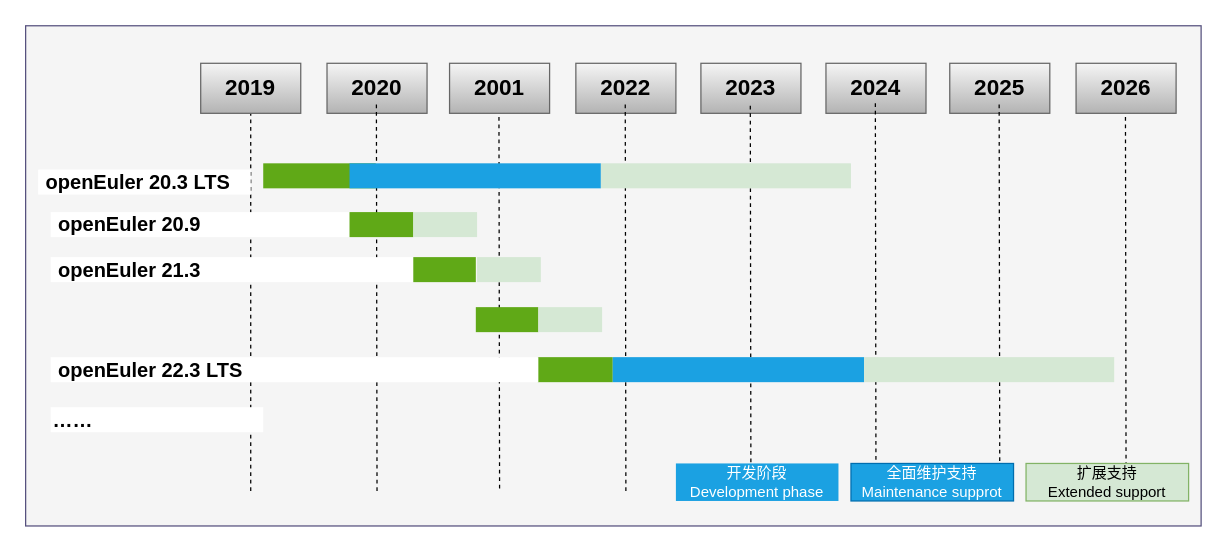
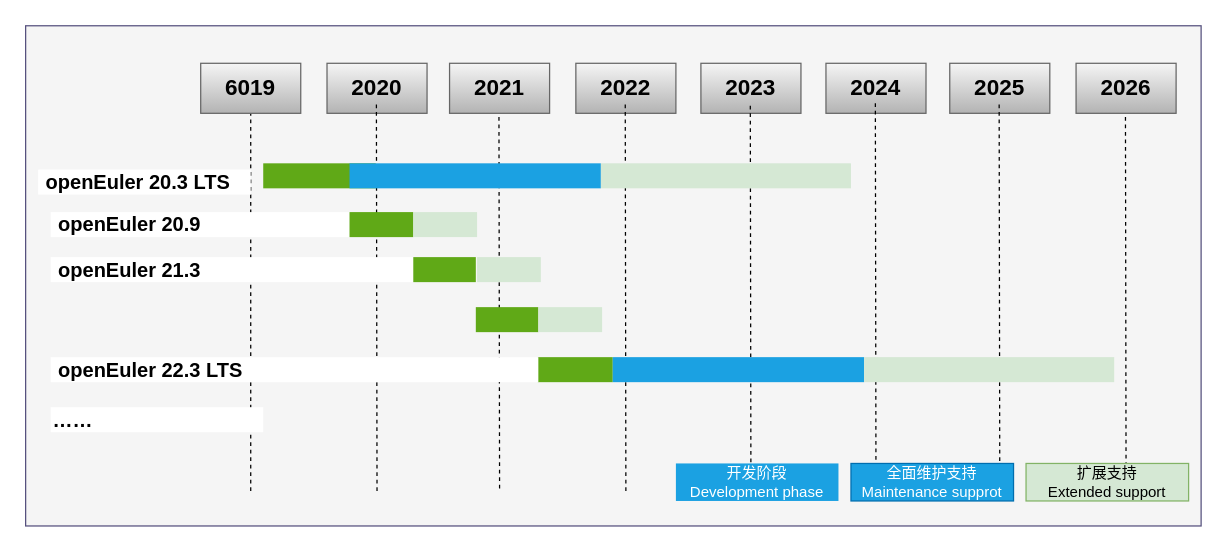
node "2019": label "2019" -> "6019"
node "2001": label "2001" -> "2021"
